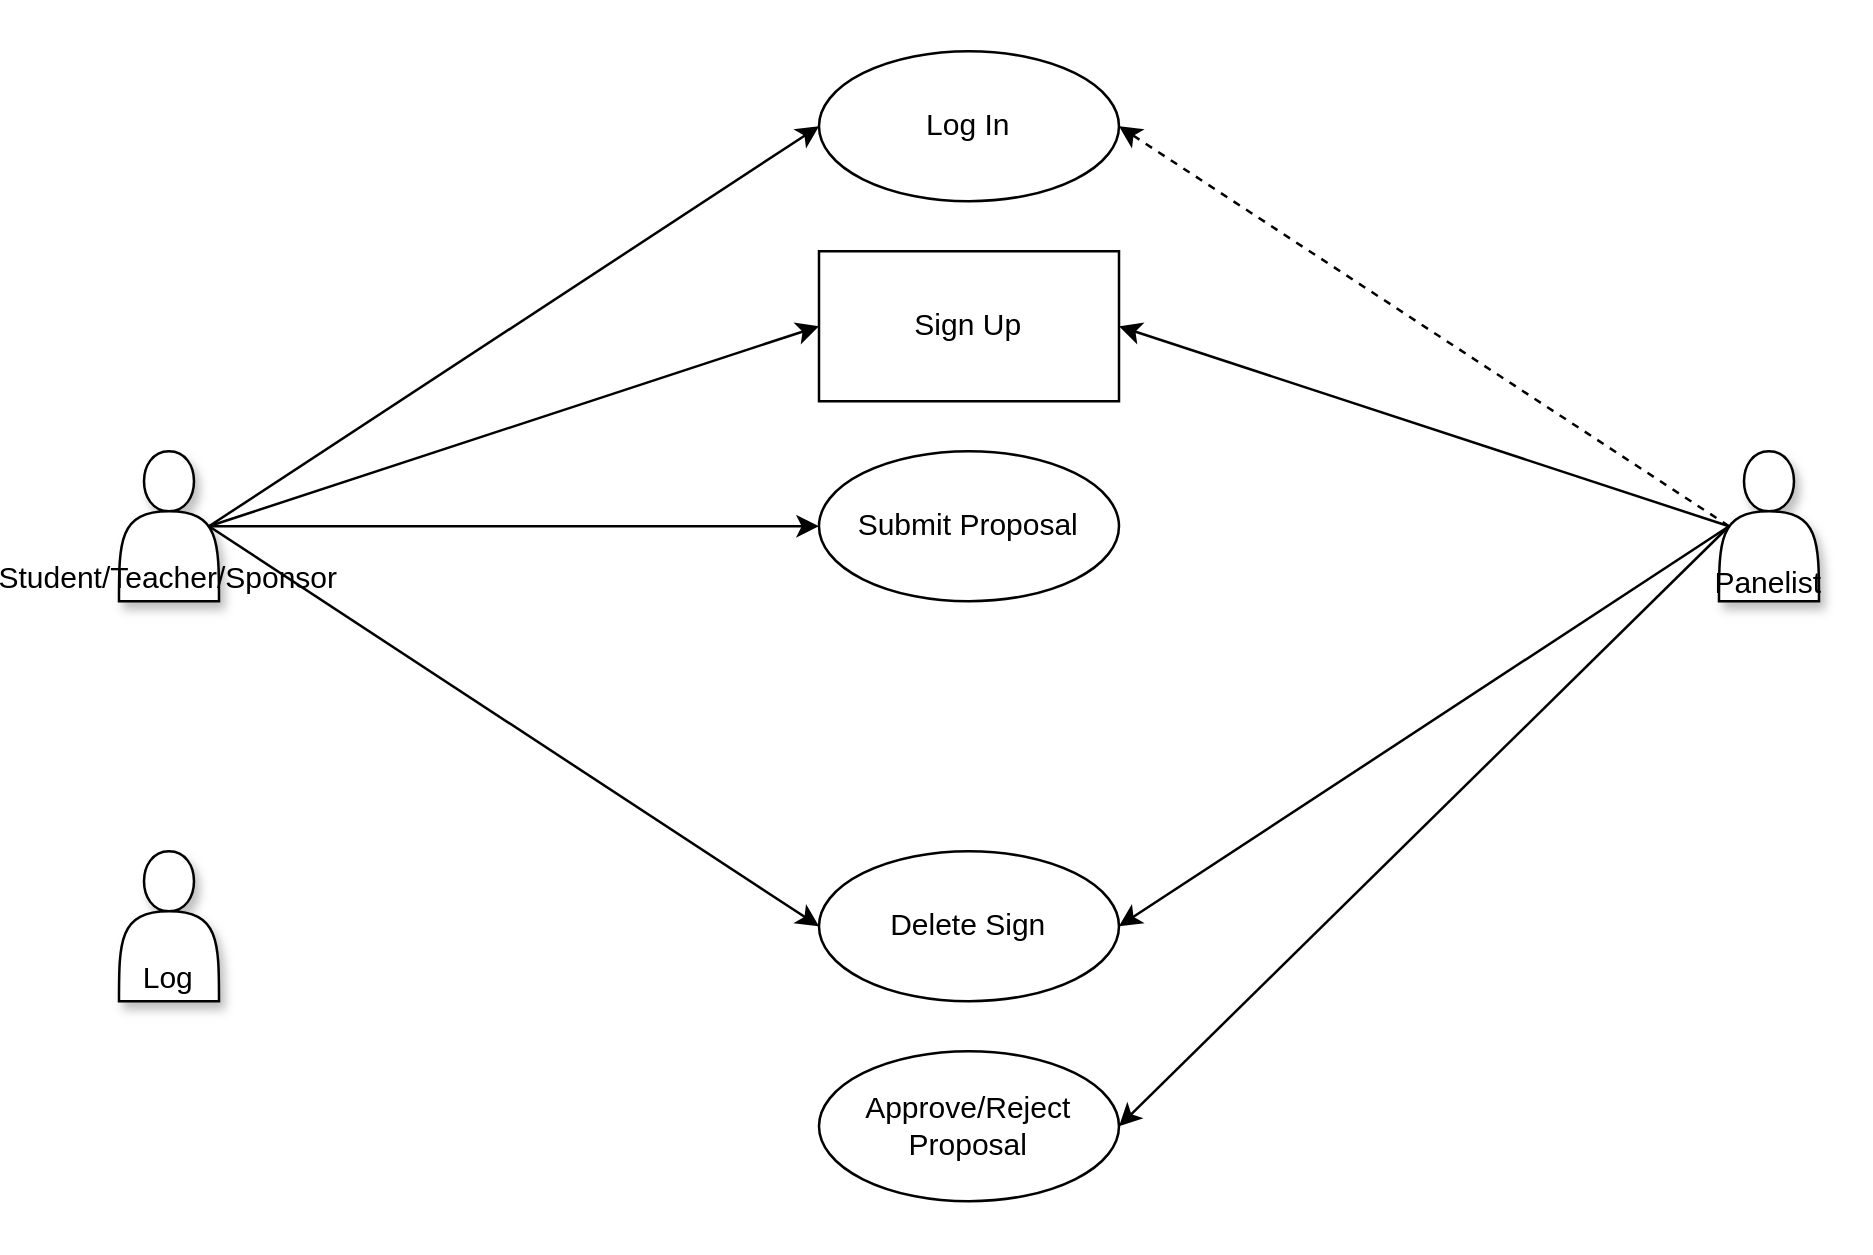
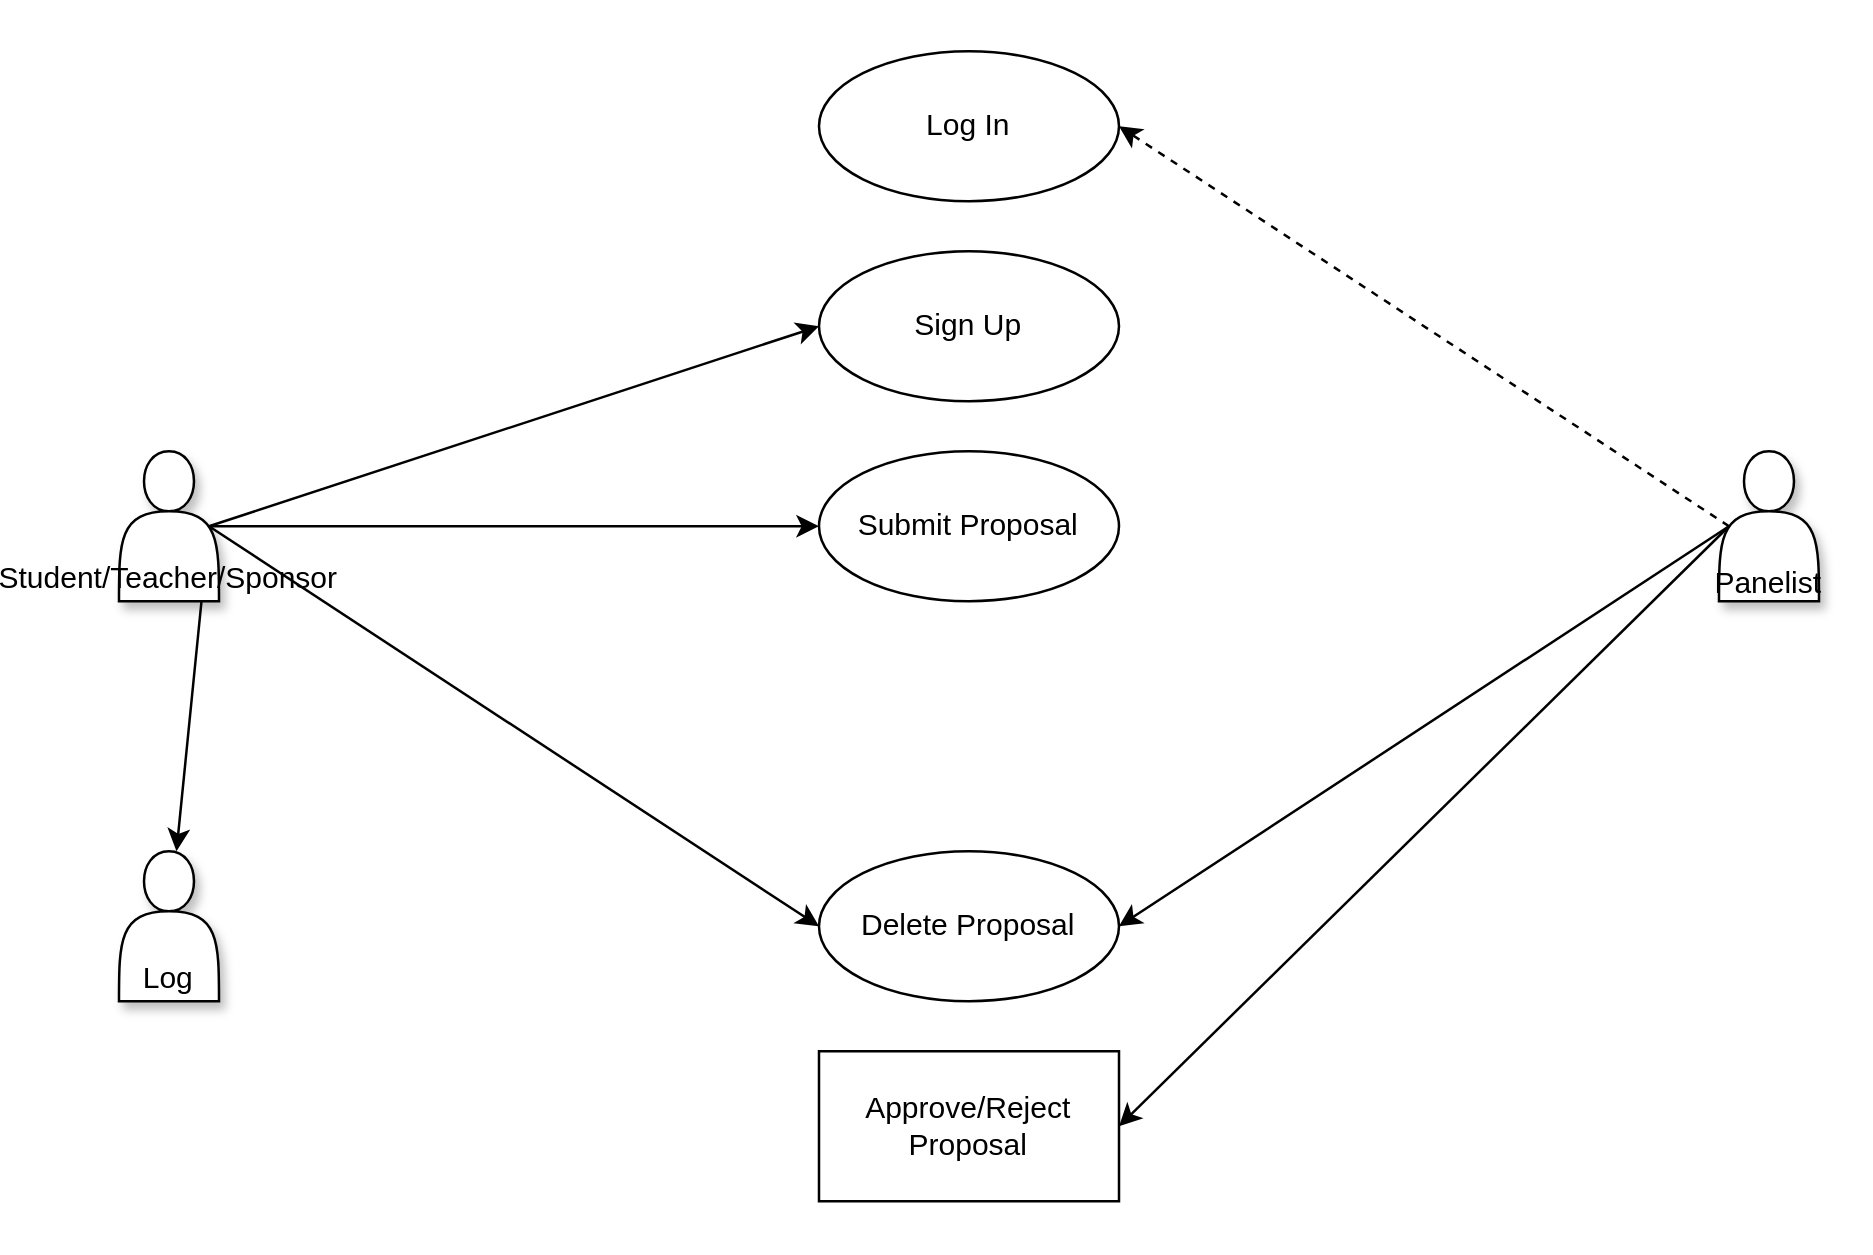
edge "Student/Teacher/Sponsor" -> "Log In": now "Student/Teacher/Sponsor" -> "Log"
node "Sign Up": shape rectangle -> ellipse
edge "Panelist" -> "Sign Up": removed
node "Delete Sign": label "Delete Sign" -> "Delete Proposal"
node "Approve/Reject Proposal": shape ellipse -> rectangle
